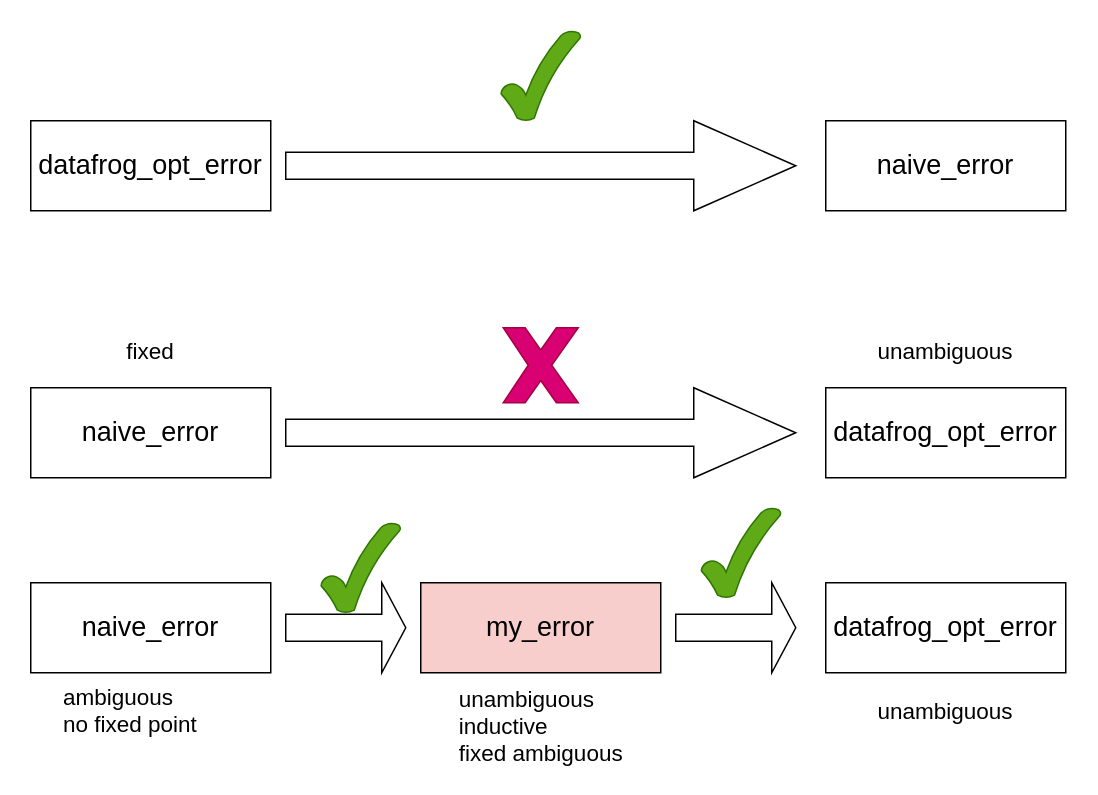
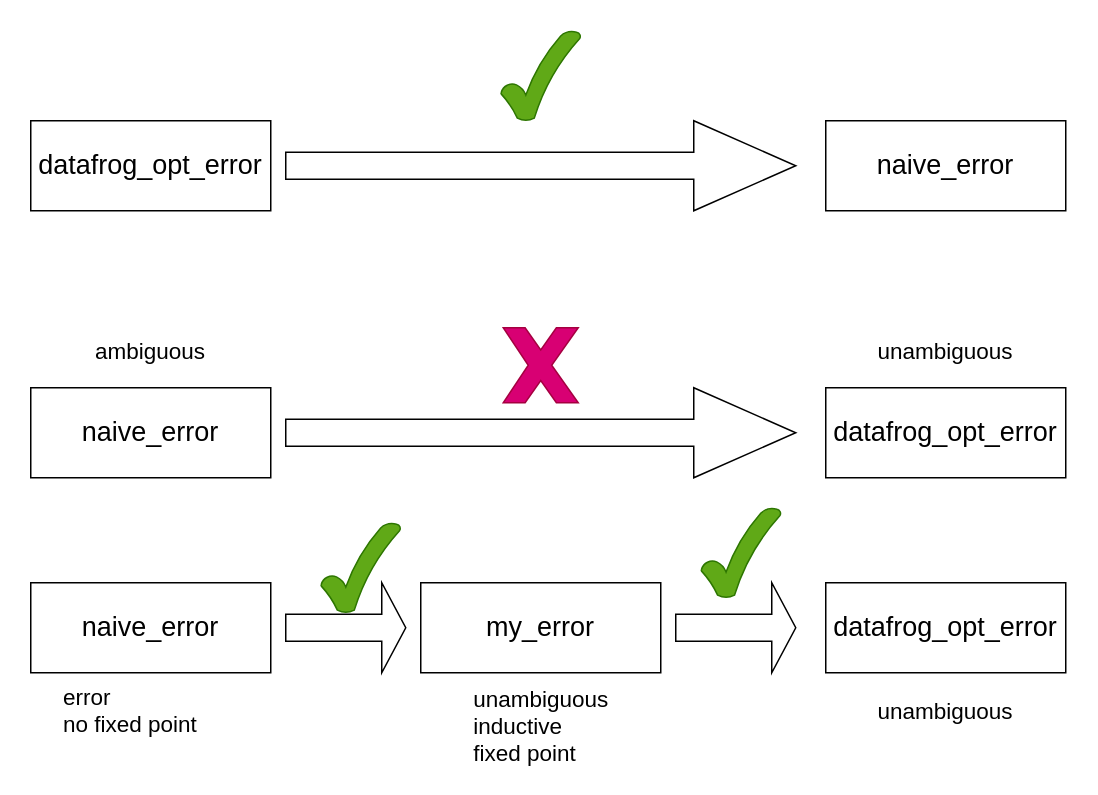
node "fixed": label "fixed" -> "ambiguous"
node "my_error": fillcolor #f8cecc -> #ffffff
node "ambiguousno fixed point": label "ambiguousno fixed point" -> "errorno fixed point"
node "unambiguous inductive fixed ambiguous": label "unambiguous inductive fixed ambiguous" -> "unambiguous inductive fixed point"
